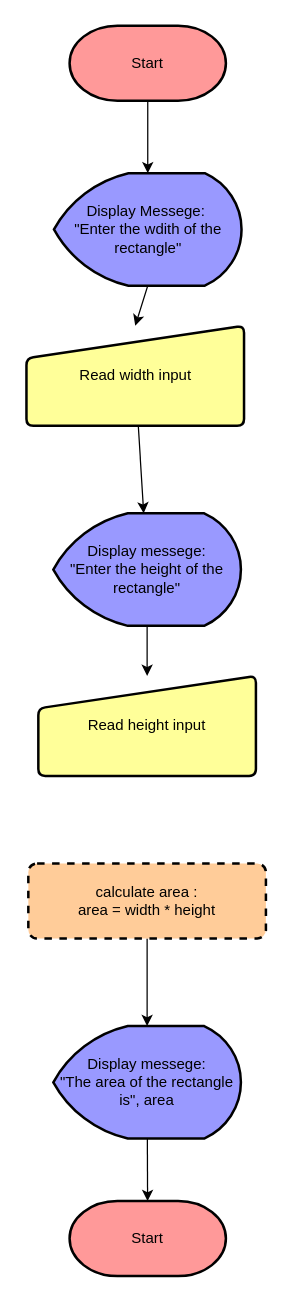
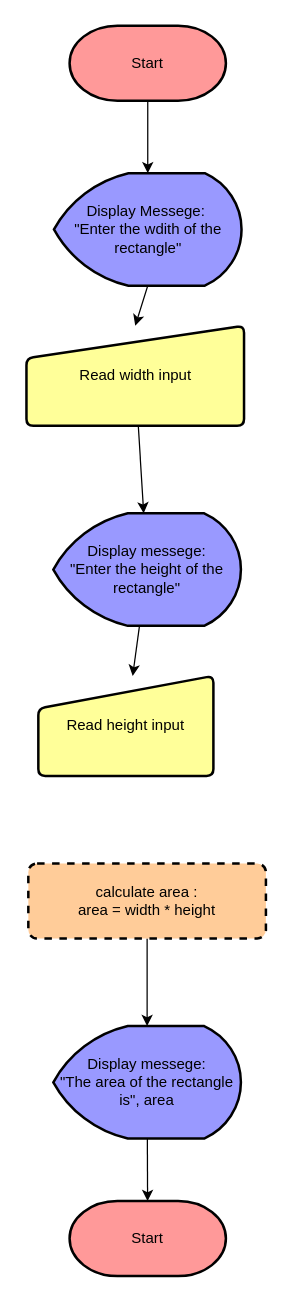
node "Read height input": size 218x100 -> 175x100
